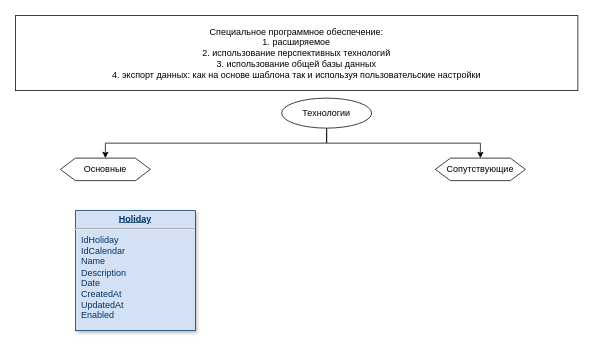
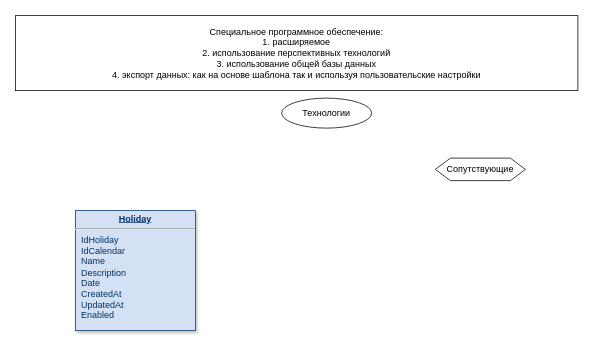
edge "Технологии" -> "Сопутствующие": removed
edge "Технологии" -> "Основные": removed
node "Основные": removed
